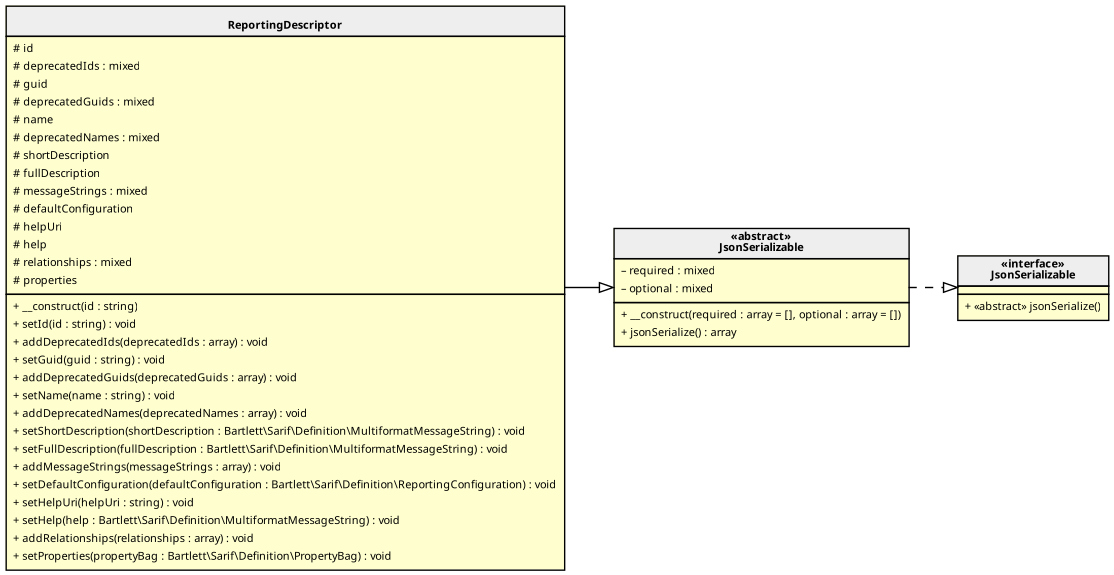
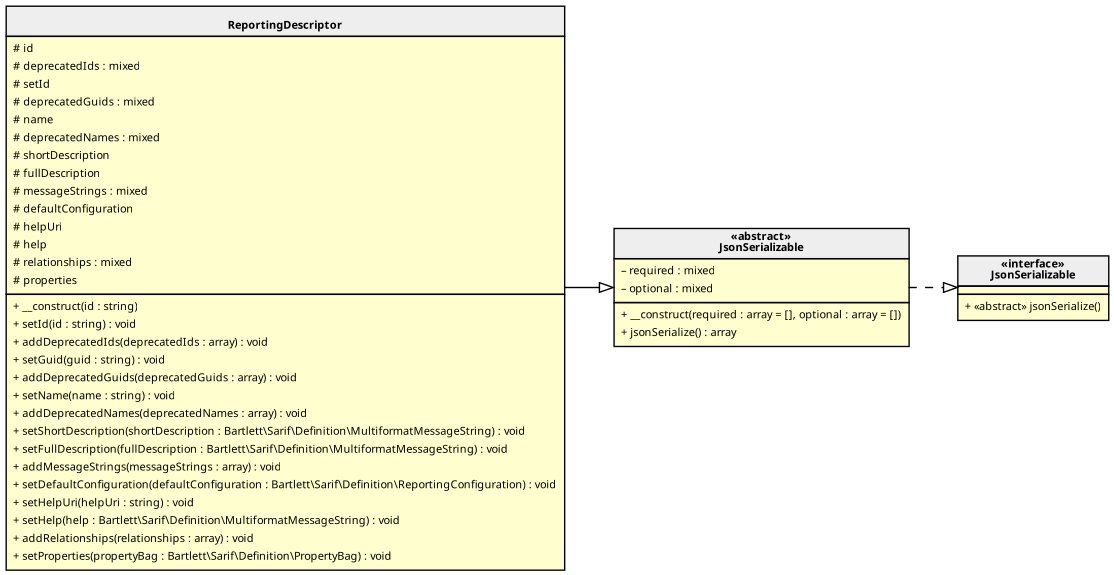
node "ReportingDescriptor": text "# guid" -> "# setId"
